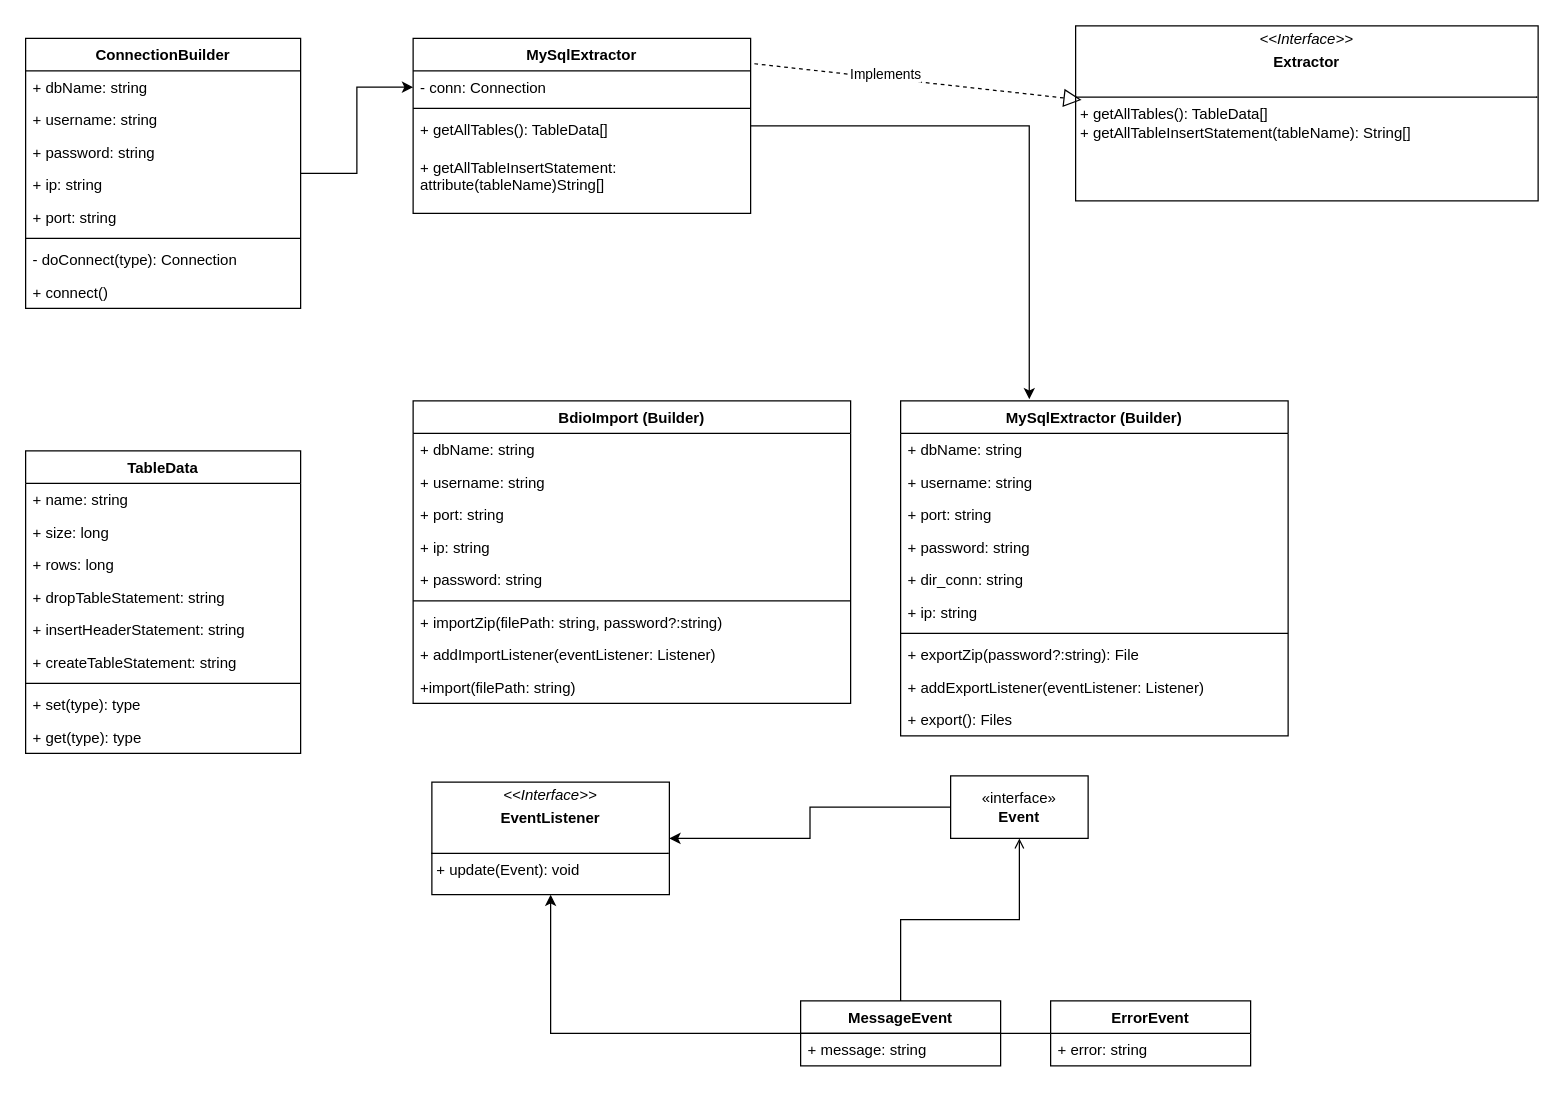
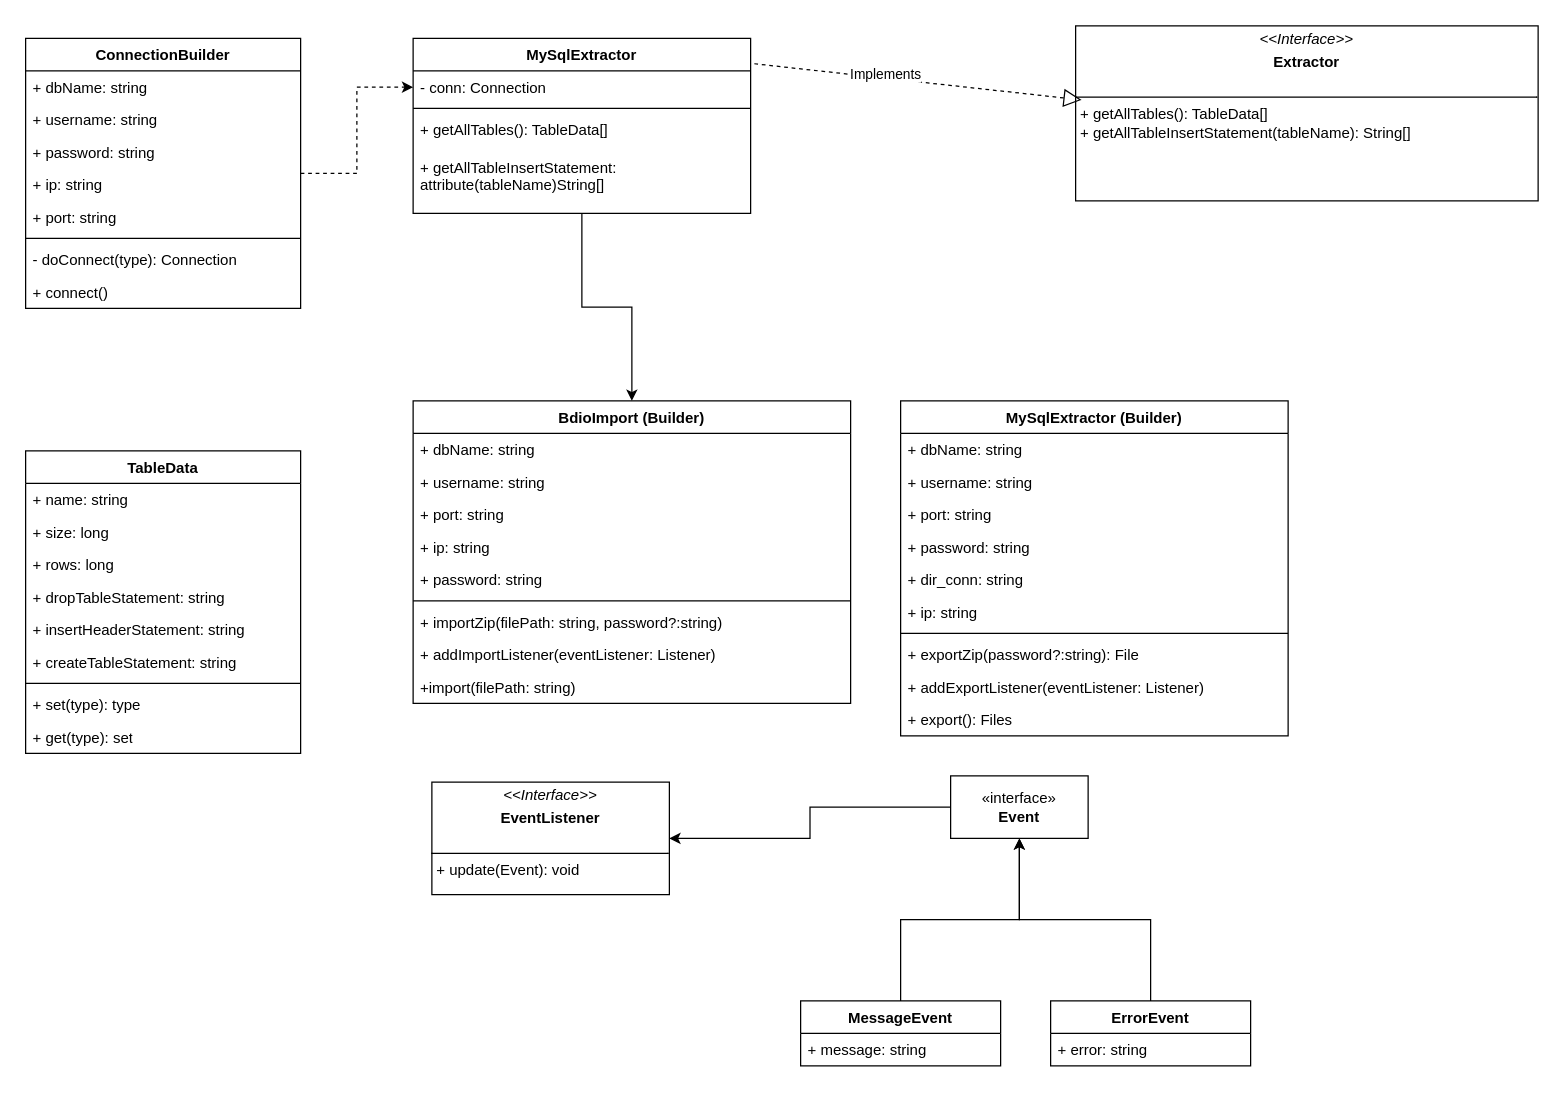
edge "MySqlExtractor" -> "MySqlExtractor (Builder)": removed
edge "ConnectionBuilder" -> "- conn: Connection": style solid -> dashed
edge "MySqlExtractor" -> "BdioImport (Builder)": added
node "+ get(type): type": label "+ get(type): type" -> "+ get(type): set"
edge "MessageEvent" -> "«interface» Event": arrowhead open -> classic
edge "ErrorEvent" -> "<<Interface>> EventListener + update(Event): void": now "ErrorEvent" -> "«interface» Event"
